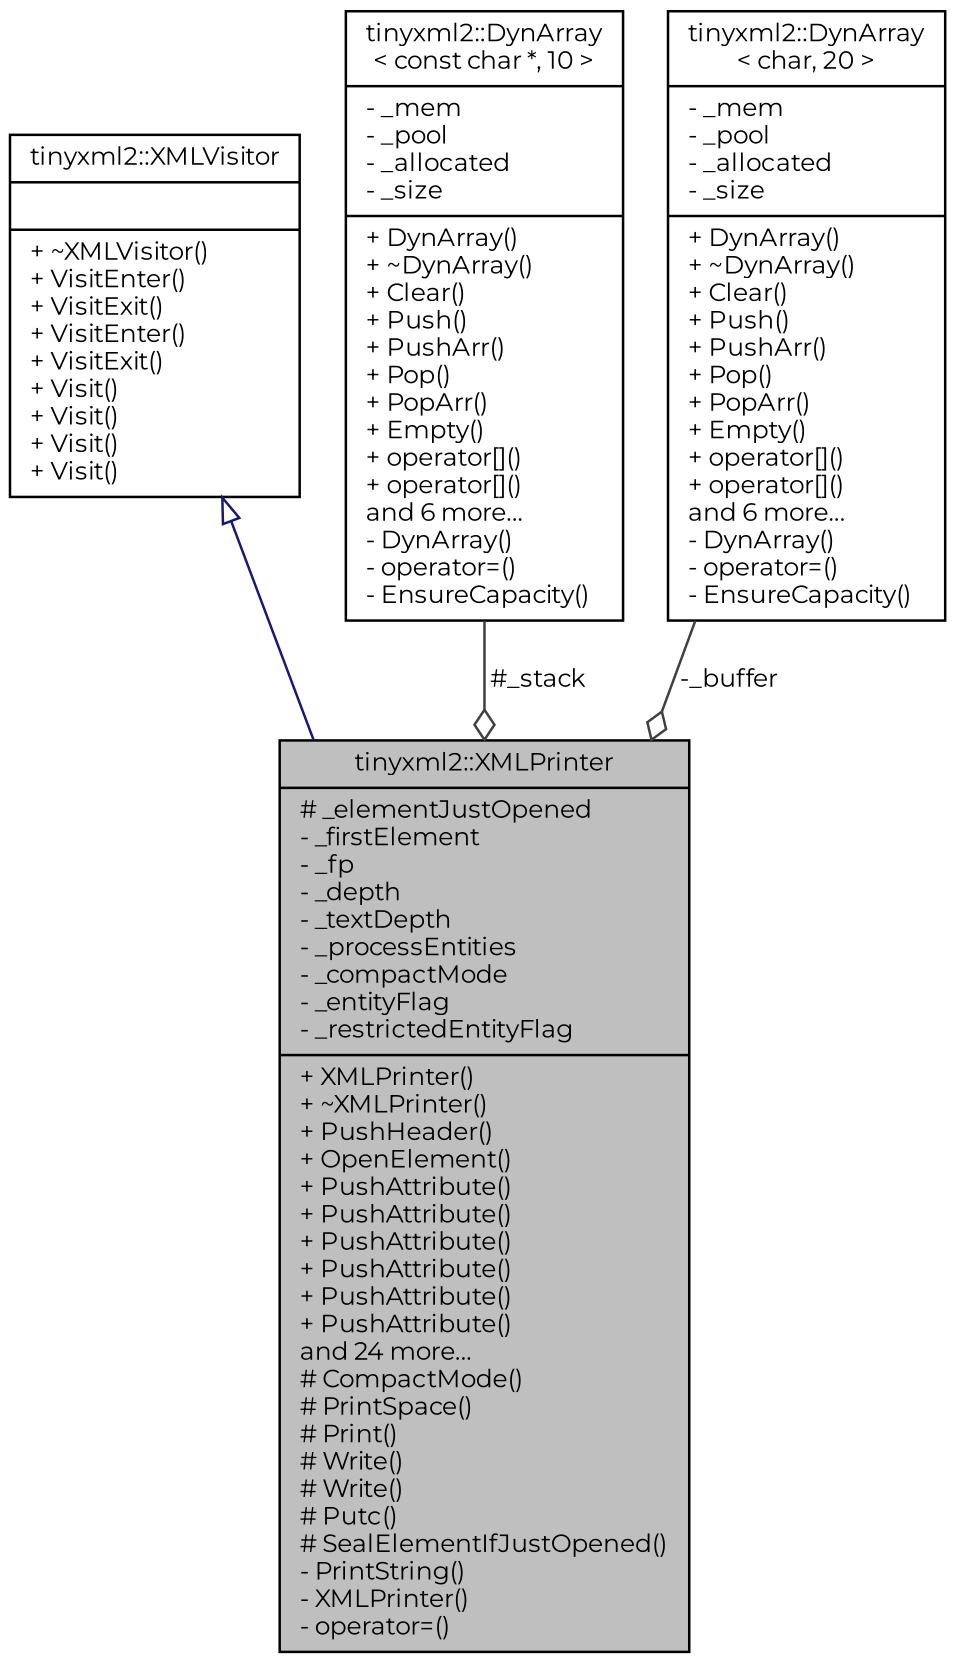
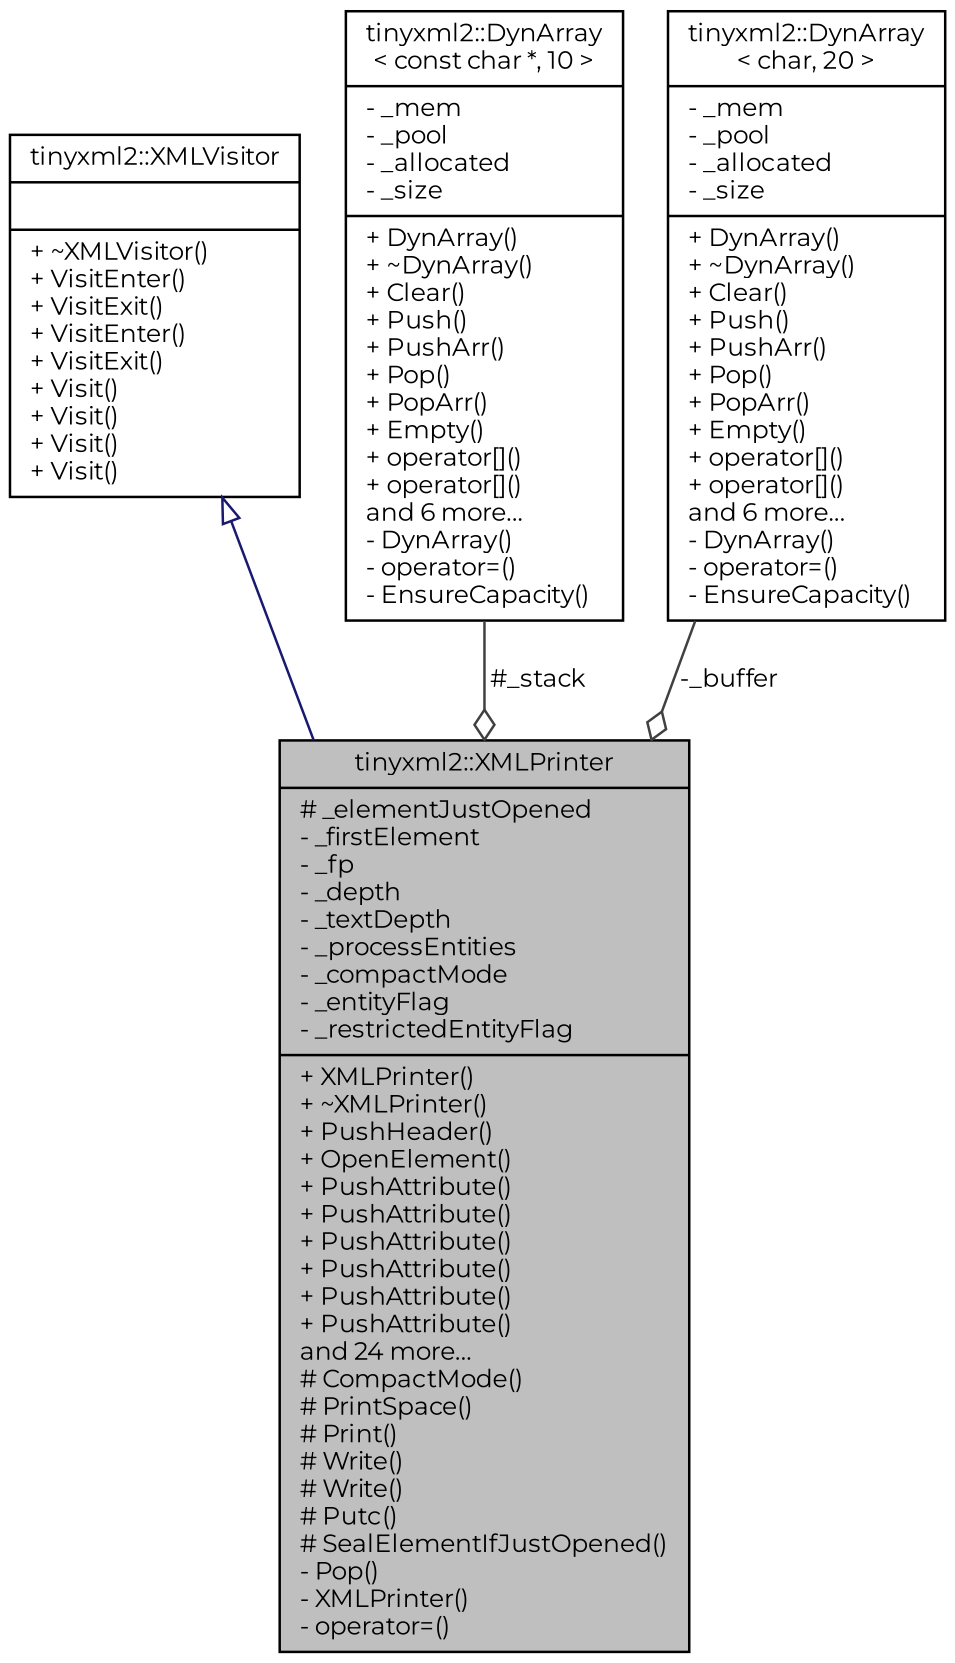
node "tinyxml2::XMLPrinter": text "- PrintString()" -> "- Pop()"
